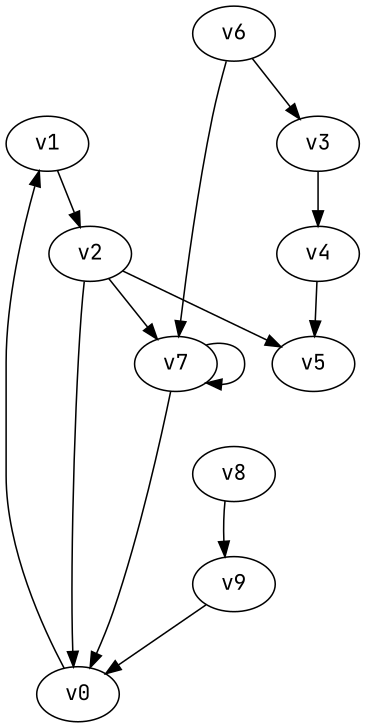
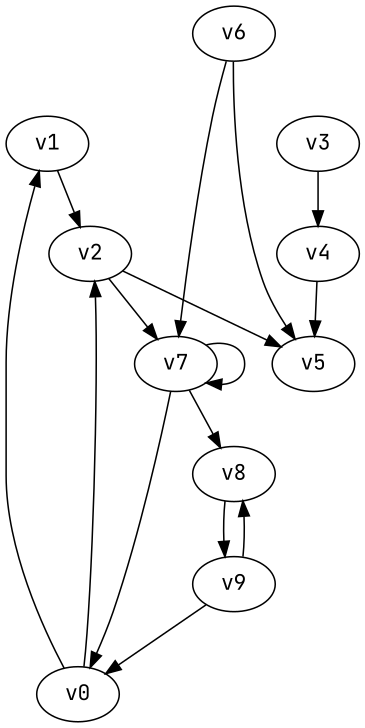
edge "v6" -> "v3": now "v6" -> "v5"
edge "v7" -> "v8": added
edge "v2" -> "v0": reversed
edge "v9" -> "v8": added
